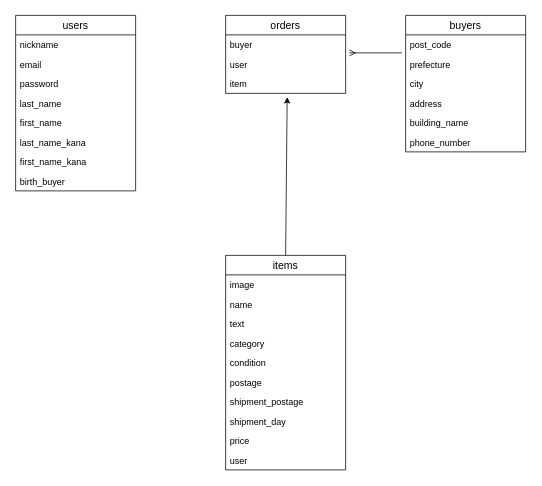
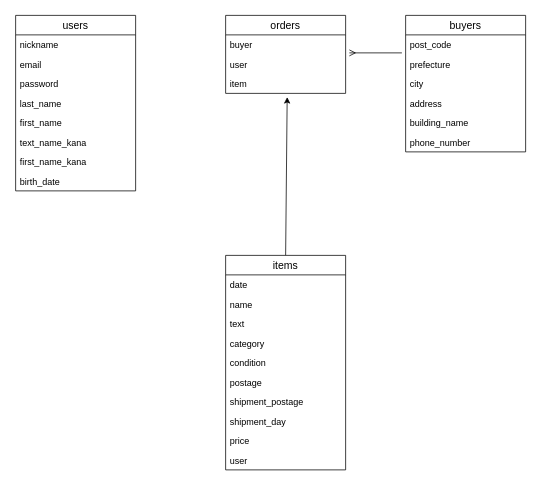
node "last_name_kana": label "last_name_kana" -> "text_name_kana"
node "birth_buyer": label "birth_buyer" -> "birth_date"
node "image": label "image" -> "date"
